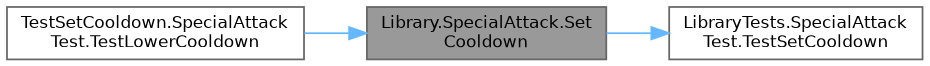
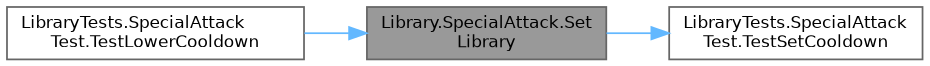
node "TestSetCooldown.SpecialAttack Test.TestLowerCooldown": label "TestSetCooldown.SpecialAttack Test.TestLowerCooldown" -> "LibraryTests.SpecialAttack Test.TestLowerCooldown"
node "Library.SpecialAttack.Set Cooldown": label "Library.SpecialAttack.Set Cooldown" -> "Library.SpecialAttack.Set Library"
